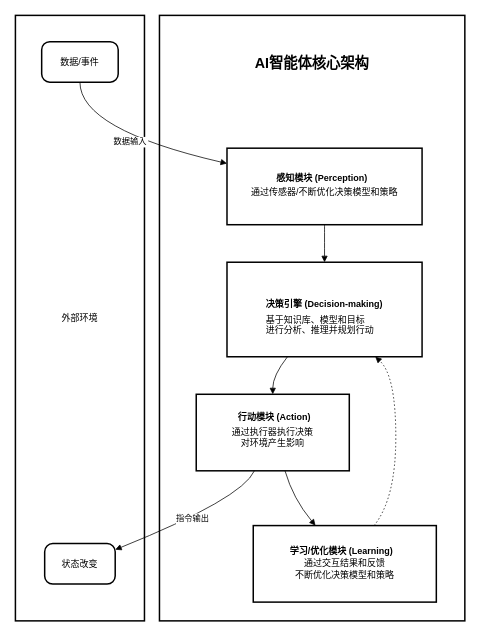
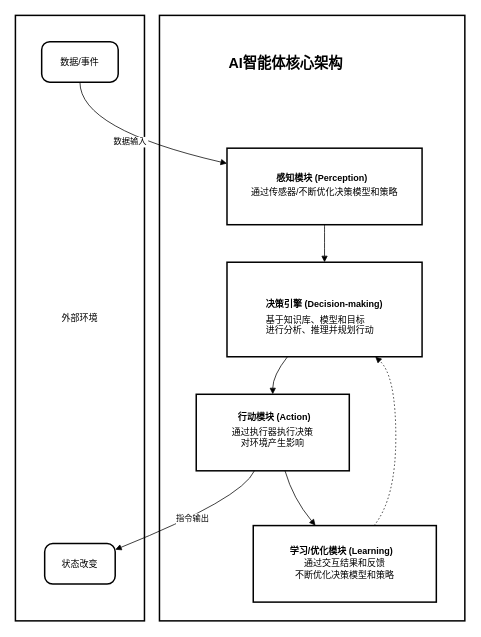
node "AI智能体核心架构": moved (312, 54) -> (286, 54)
